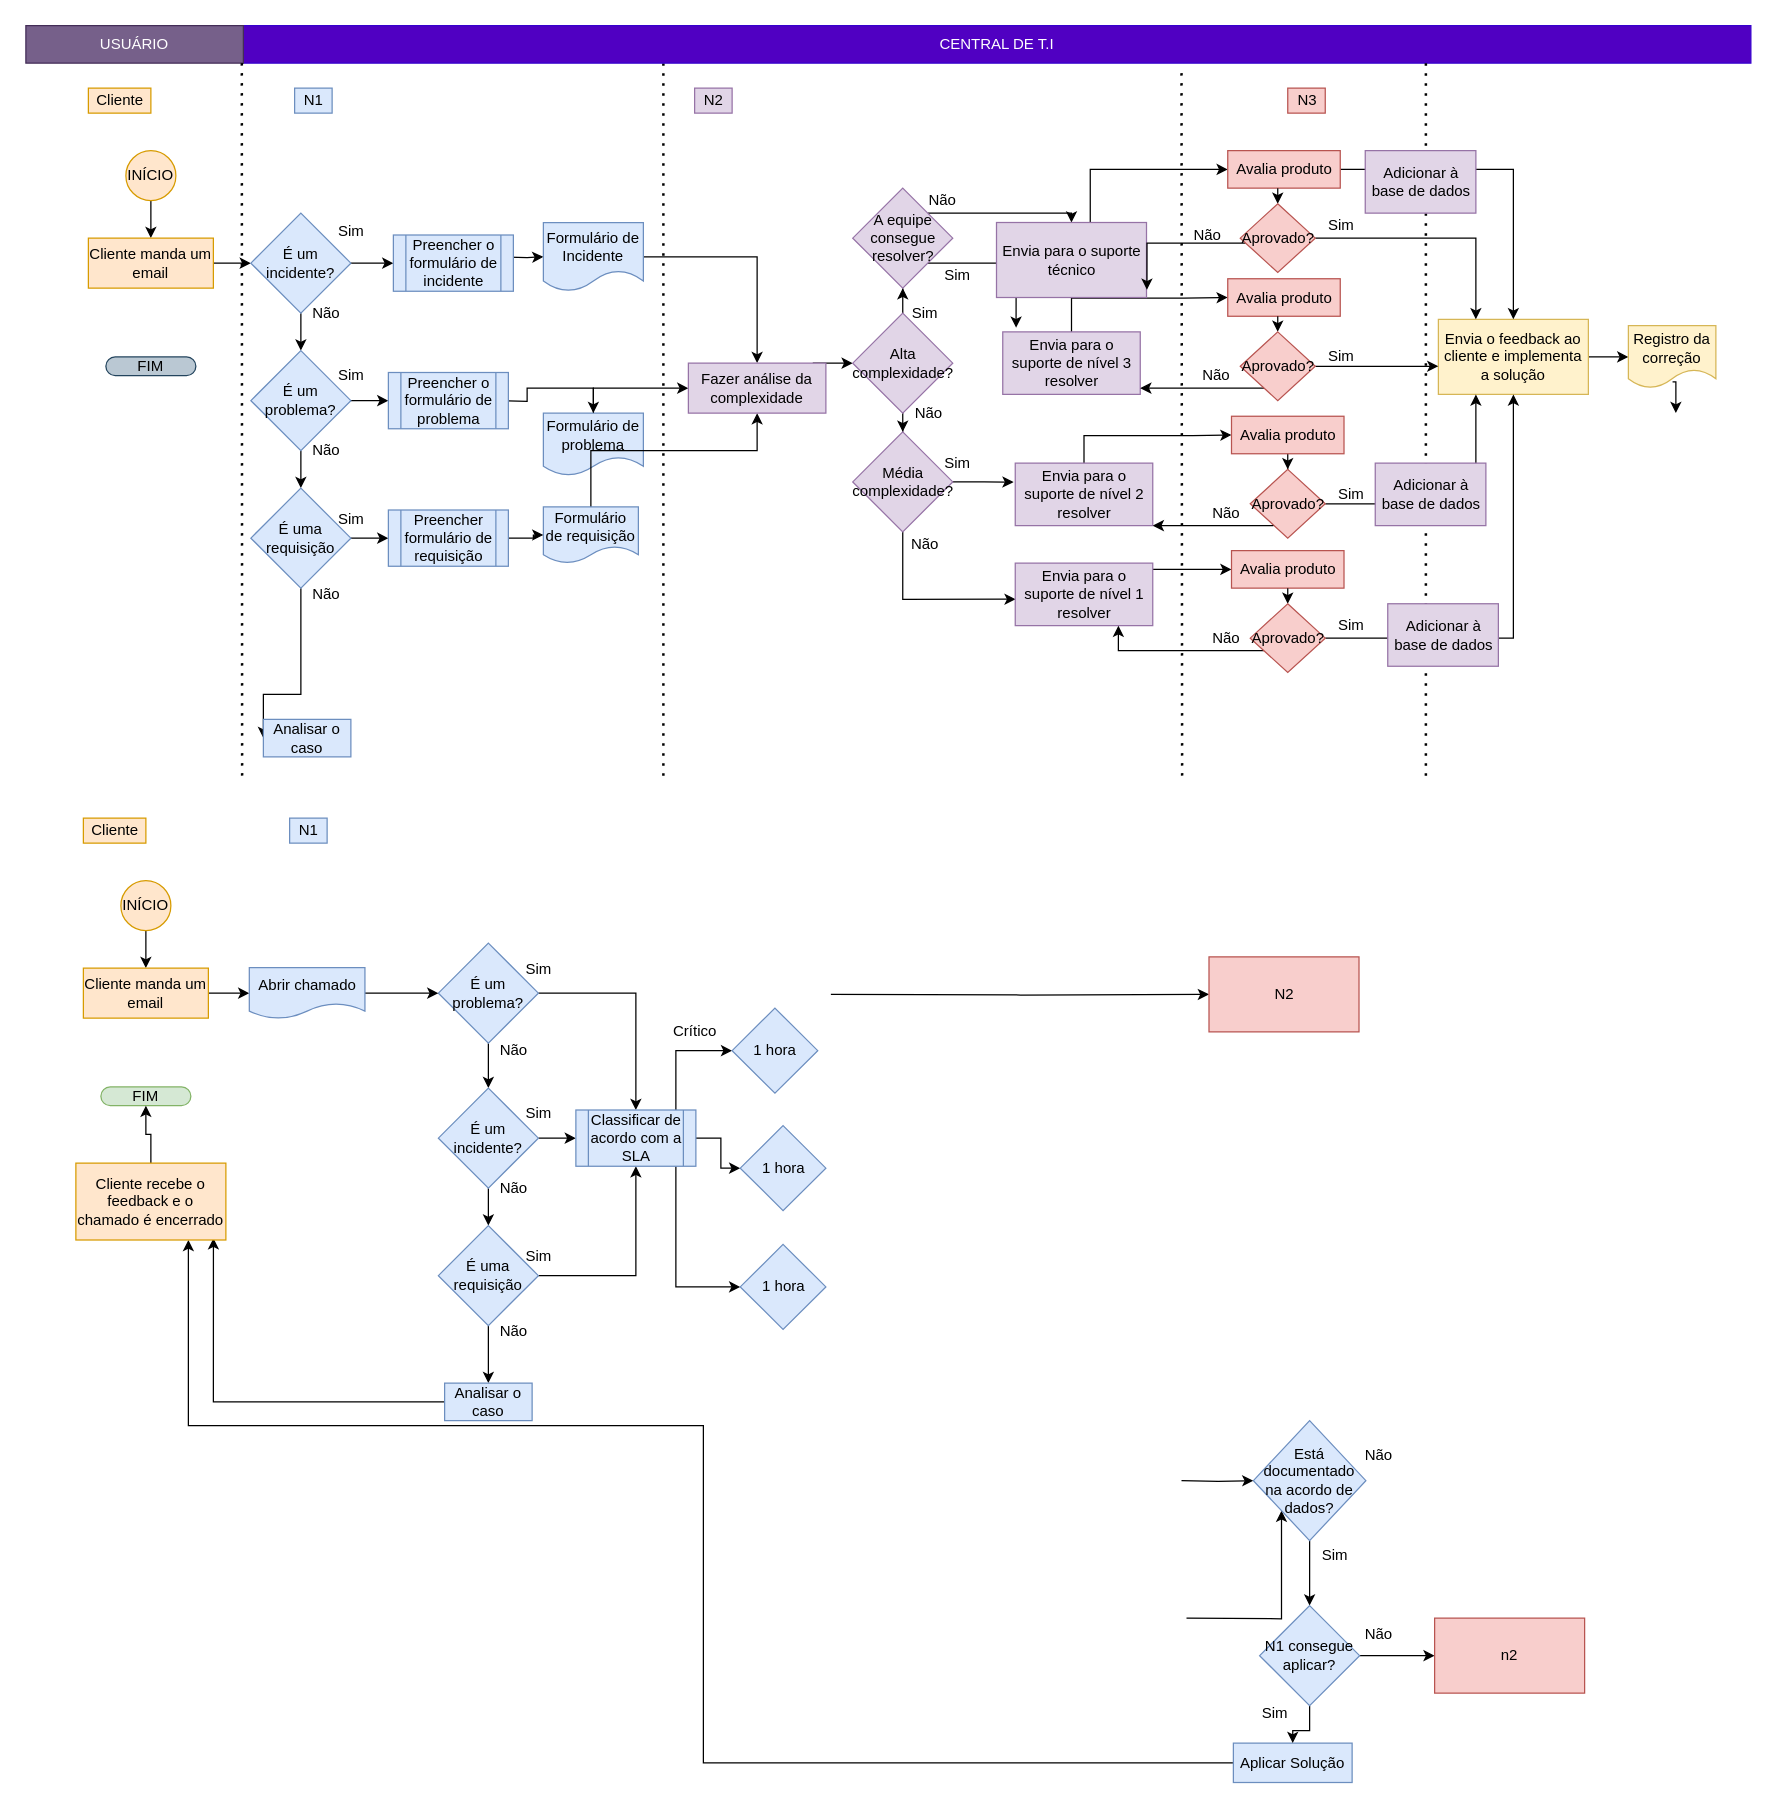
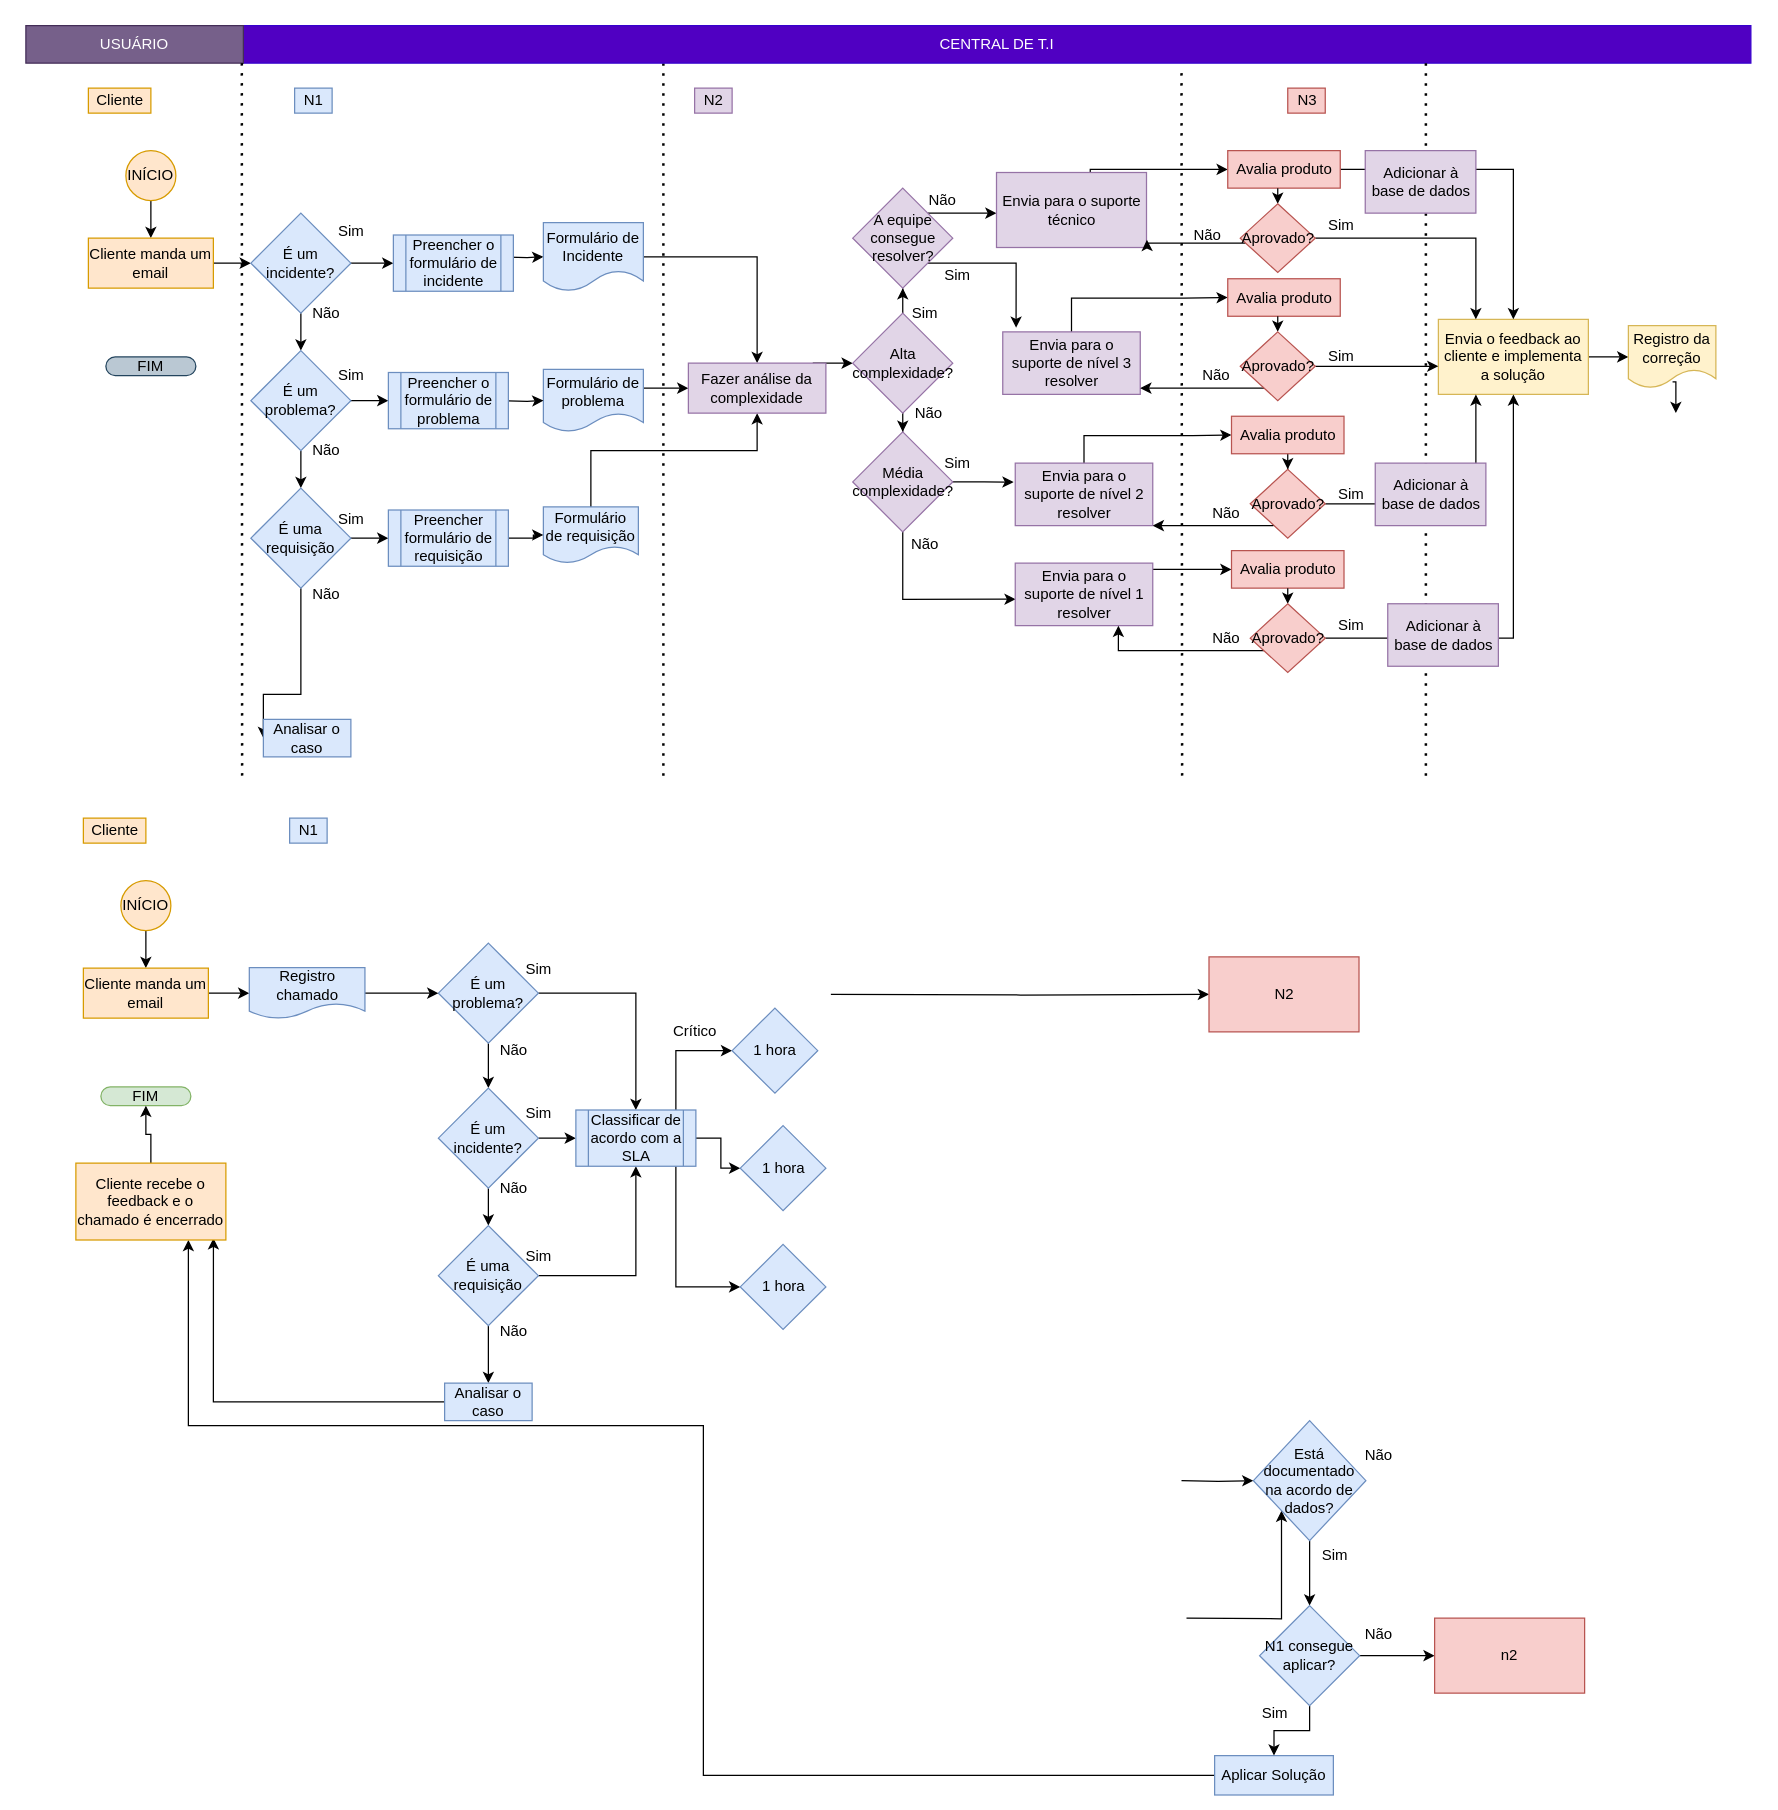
node "Envia para o suporte técnico": moved (1071, 260) -> (1071, 210)
node "Formulário de problema": moved (593, 444) -> (593, 401)
node "Abrir chamado": label "Abrir chamado" -> "Registro chamado"
node "Aplicar Solução": moved (1293, 1763) -> (1274, 1775)
